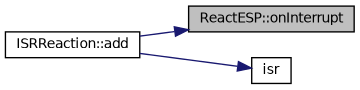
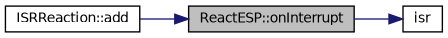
edge "ISRReaction::add" -> "isr": now "ReactESP::onInterrupt" -> "isr"
